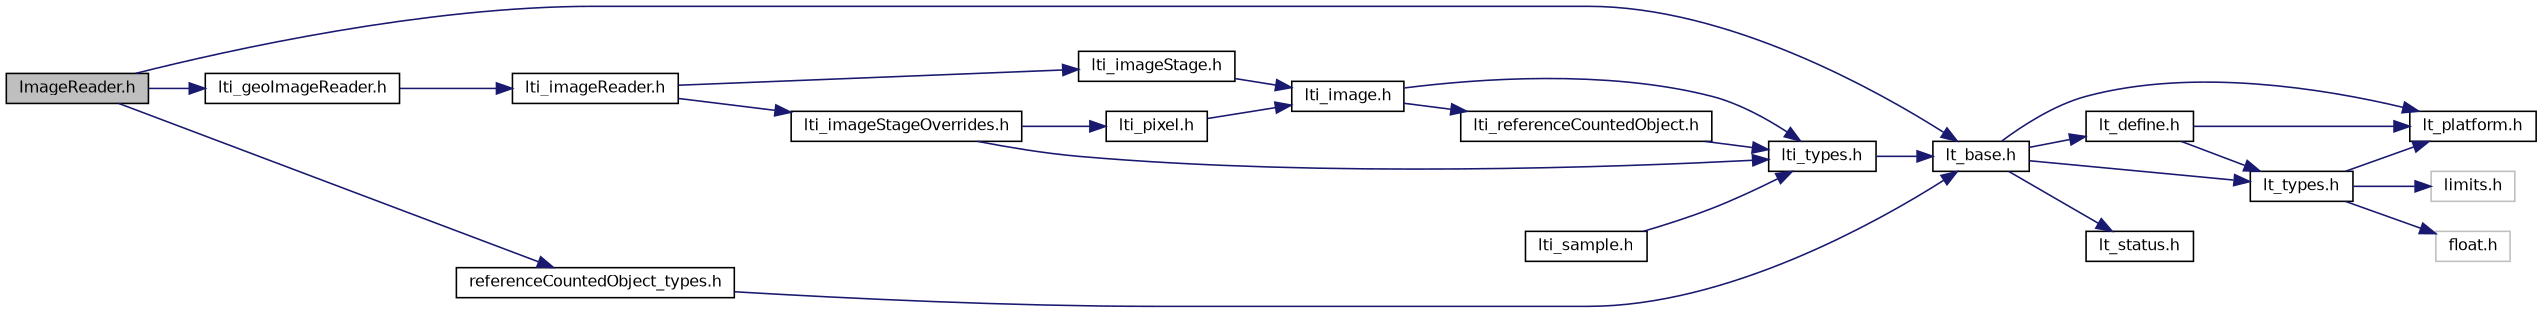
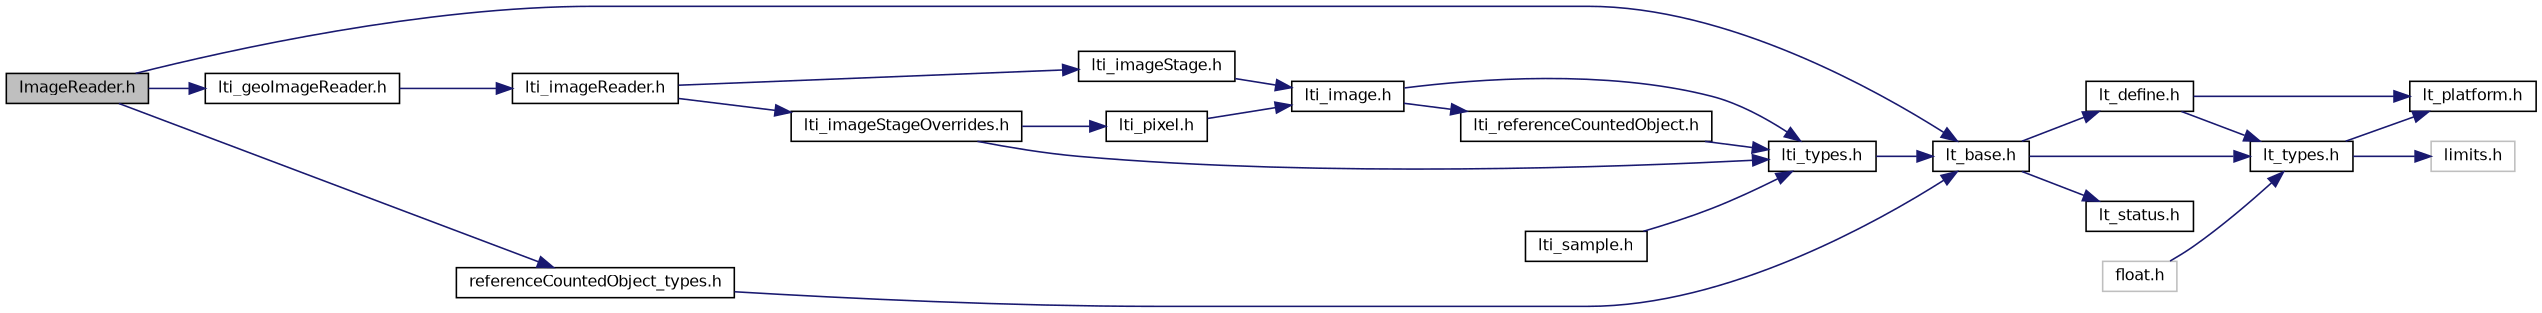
edge "lt_base.h" -> "lt_platform.h": removed
edge "lt_types.h" -> "float.h": reversed
